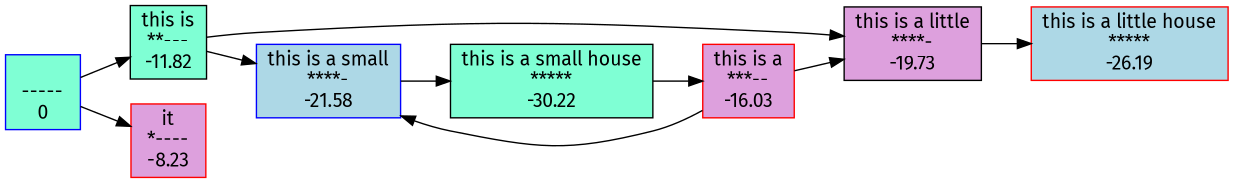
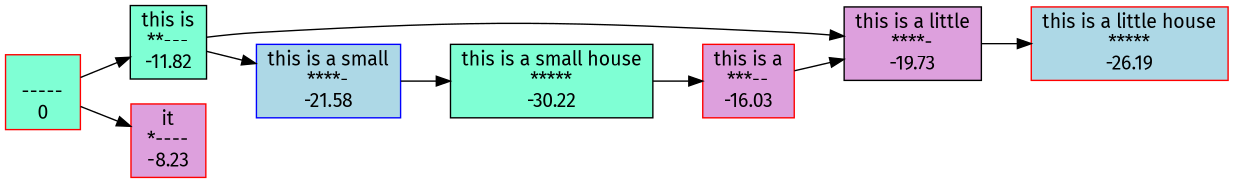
node "----- 0": color blue -> red
edge "this is a ***-- -16.03" -> "this is a small ****- -21.58": removed
